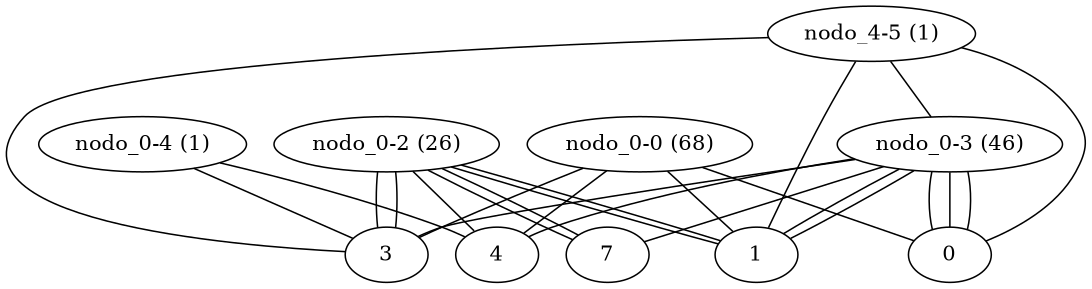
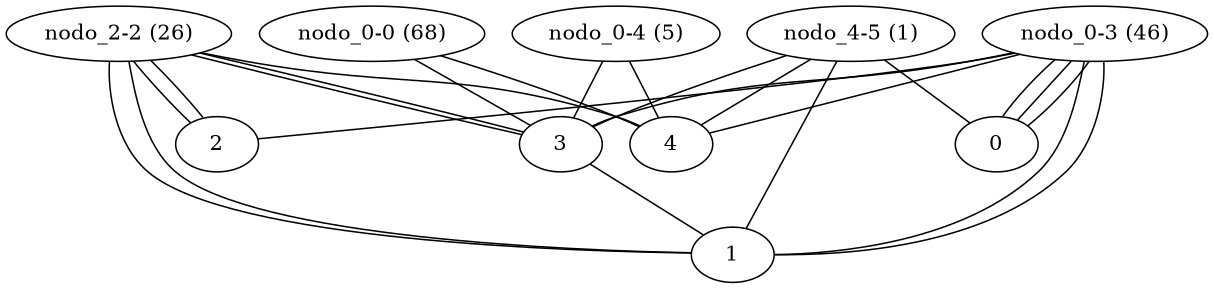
edge "nodo_4-5 (1)" -- "nodo_0-3 (46)": now "nodo_4-5 (1)" -- "4"
node "nodo_0-4 (1)": label "nodo_0-4 (1)" -> "nodo_0-4 (5)"
node "nodo_0-2 (26)": label "nodo_0-2 (26)" -> "nodo_2-2 (26)"
edge "nodo_0-0 (68)" -- "1": now "3" -- "1"
edge "nodo_0-0 (68)" -- "0": removed
node "7": label "7" -> "2"
